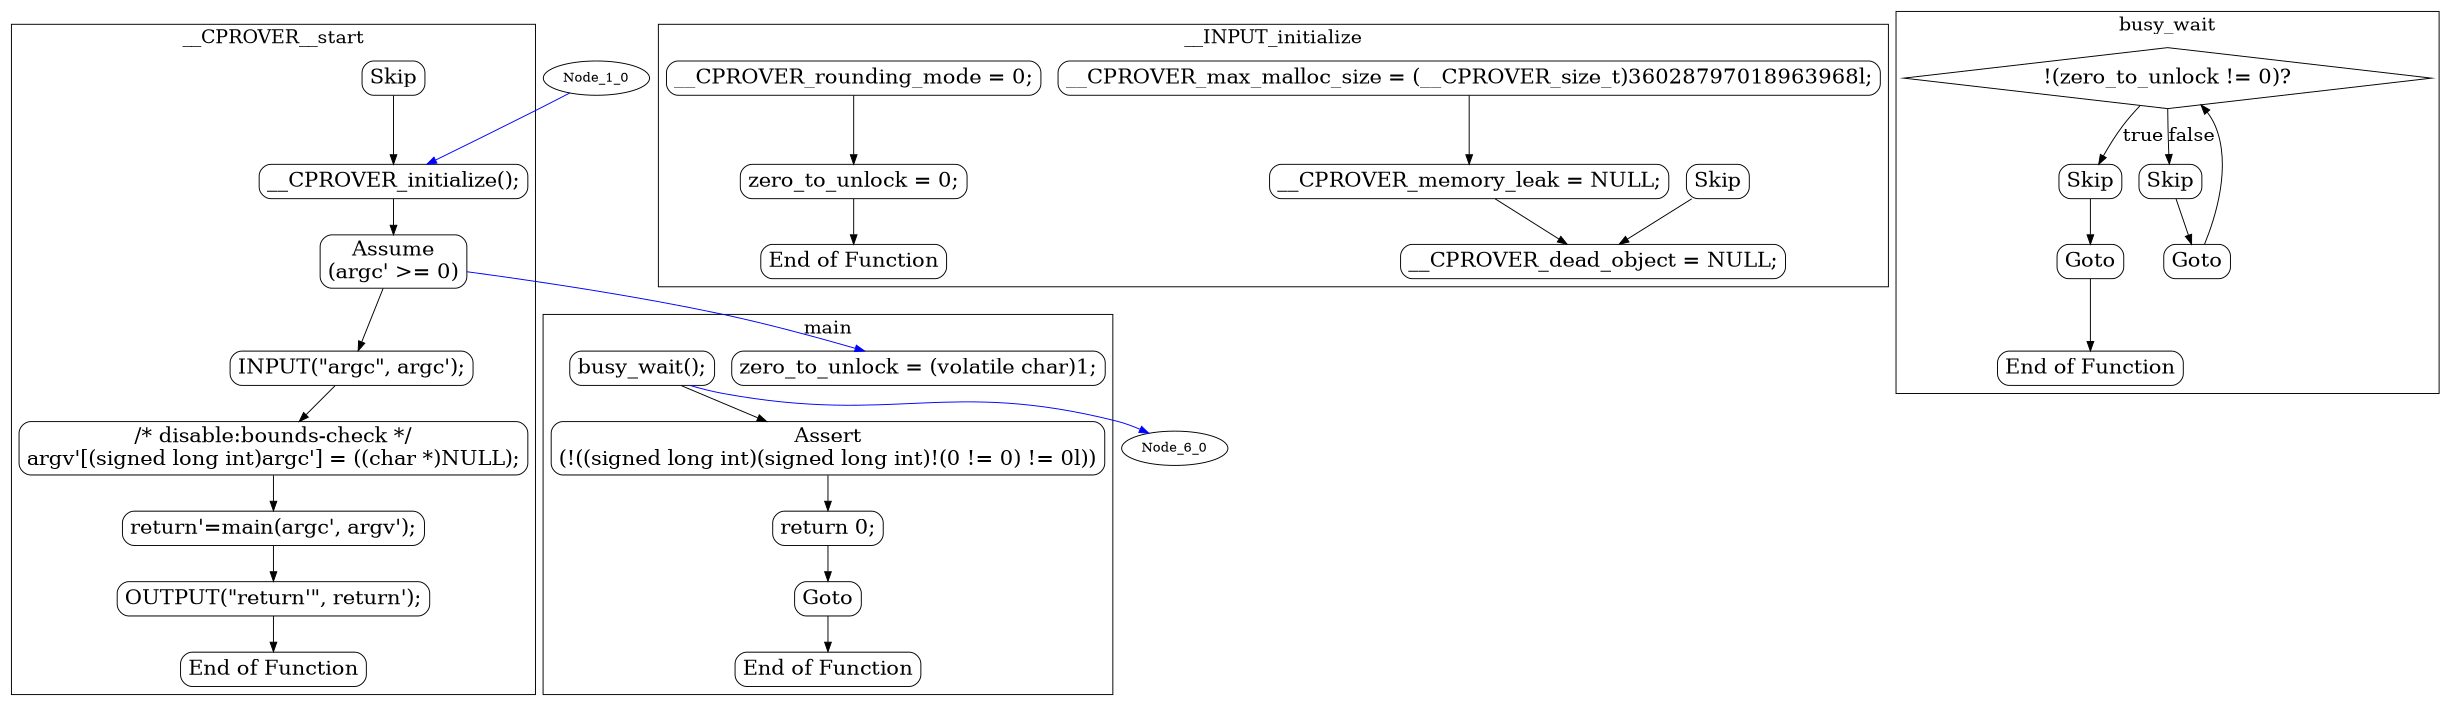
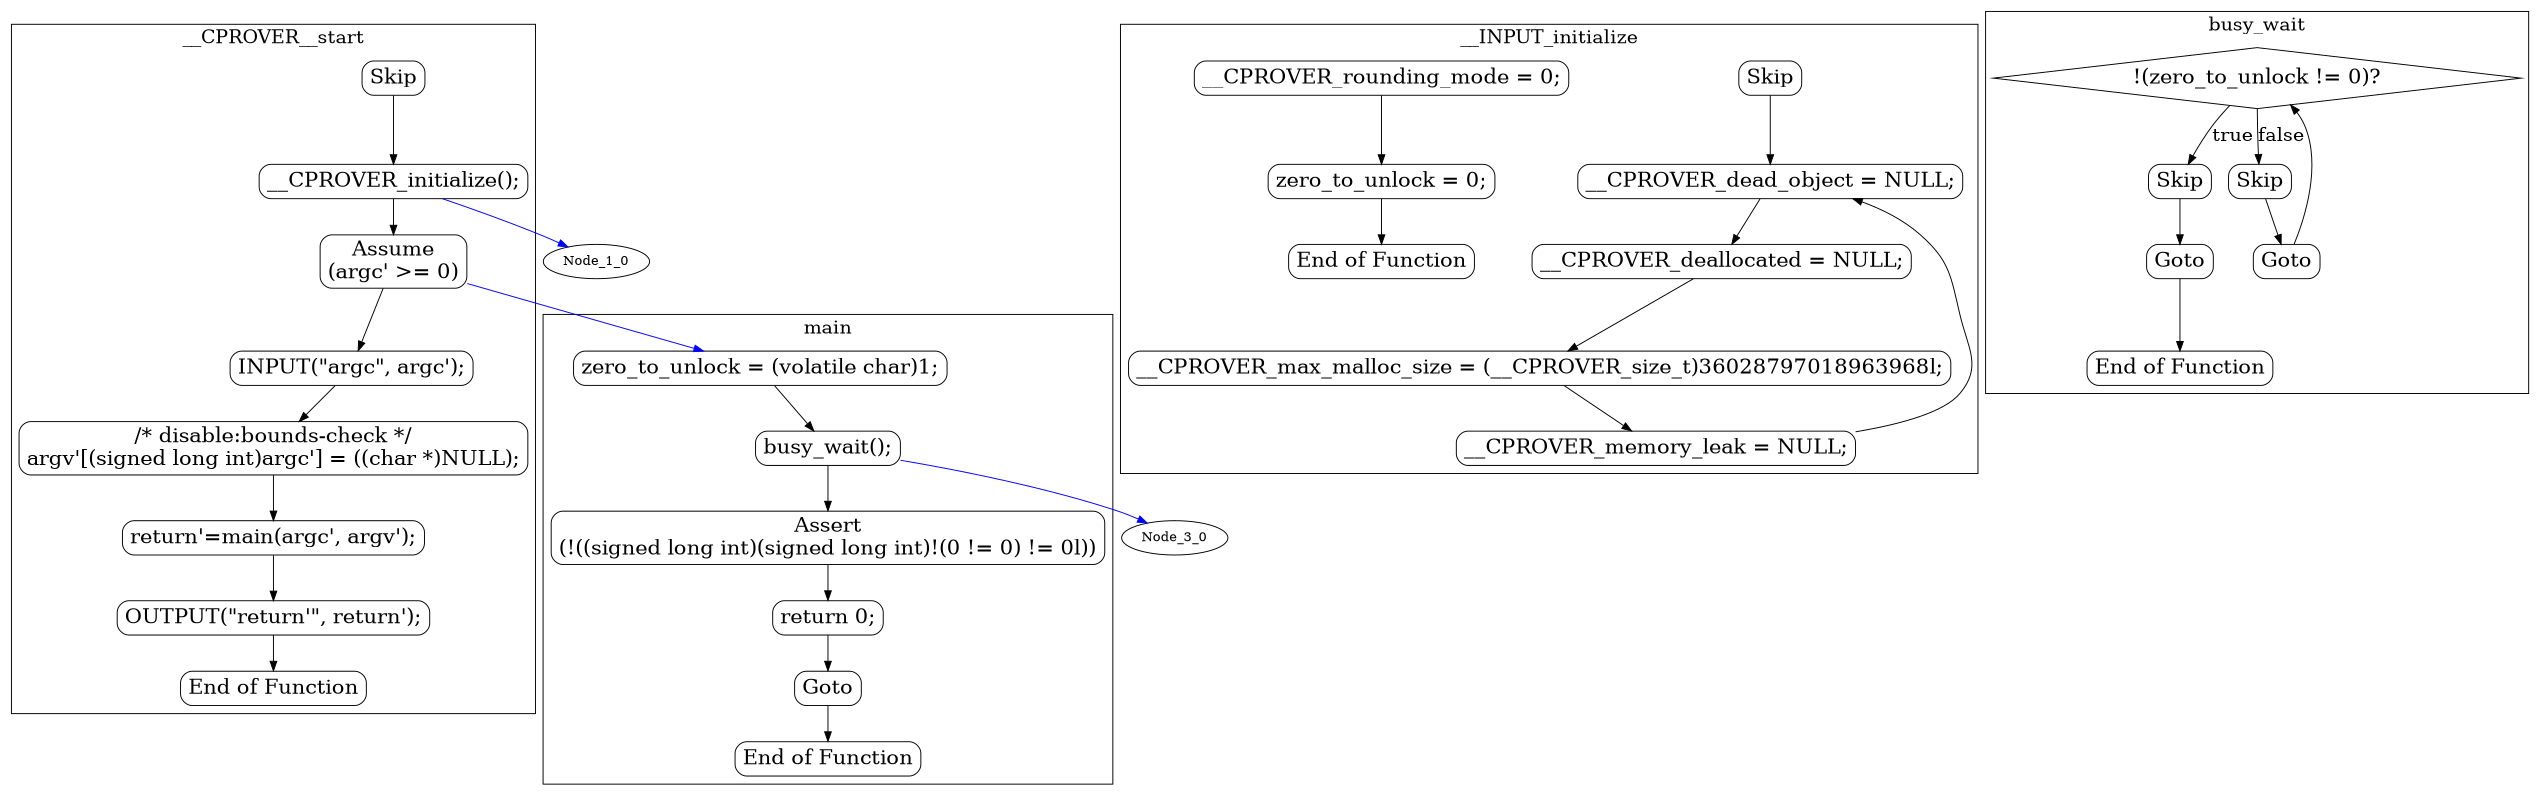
edge "Node_1_0" -> "__CPROVER_initialize();": reversed
node "__CPROVER_deallocated = NULL;": added
edge "zero_to_unlock = (volatile char)1;" -> "busy_wait();": added
node "Node_6_0": label "Node_6_0" -> "Node_3_0"
